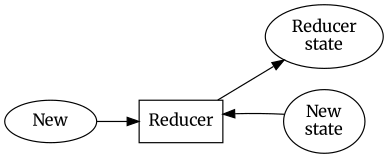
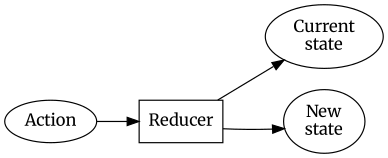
node "Reducer state": label "Reducer state" -> "Current state"
edge "New state" -> "Reducer": reversed
node "New": label "New" -> "Action"
